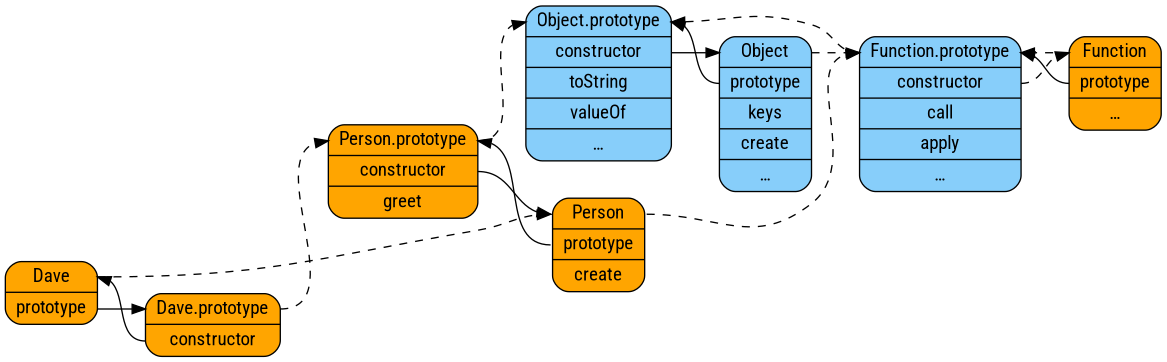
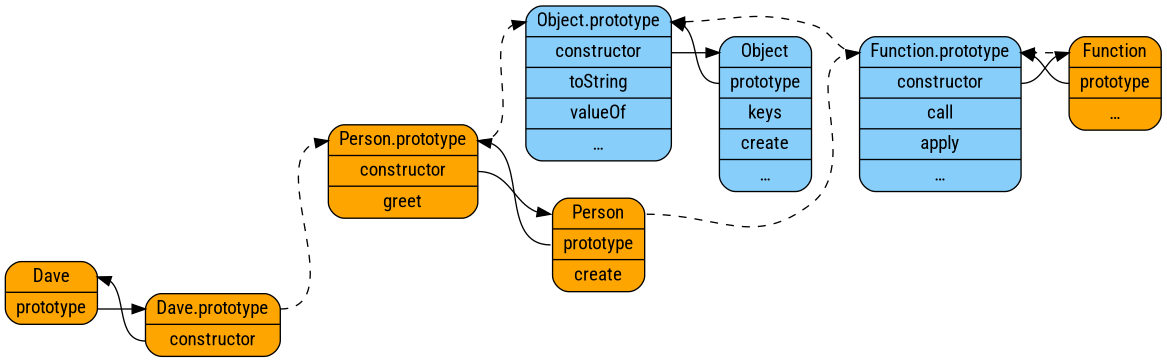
edge "Object" -> "Function.prototype": removed
edge "Function.prototype" -> "Function": style dashed -> solid
edge "Dave" -> "Person": removed
